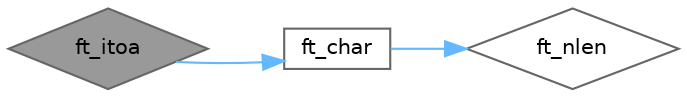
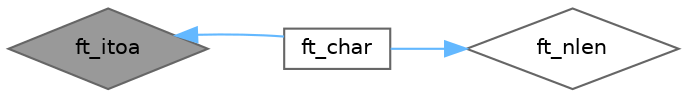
edge "ft_itoa" -> "ft_char": reversed
